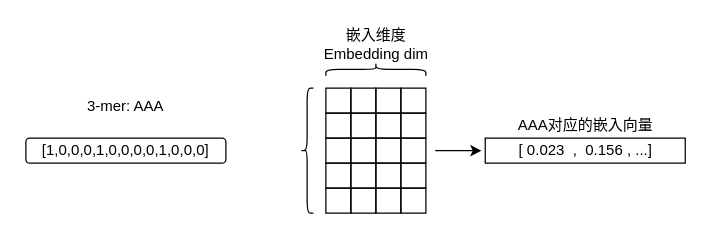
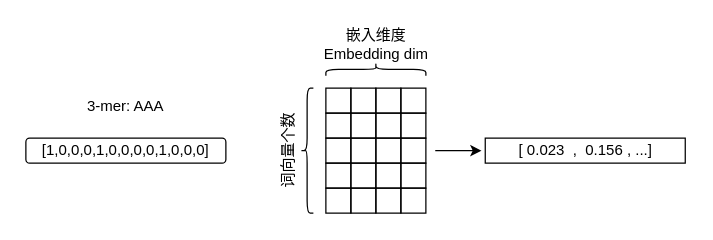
node "AAA对应的嵌入向量": removed
node "词向量个数": added
